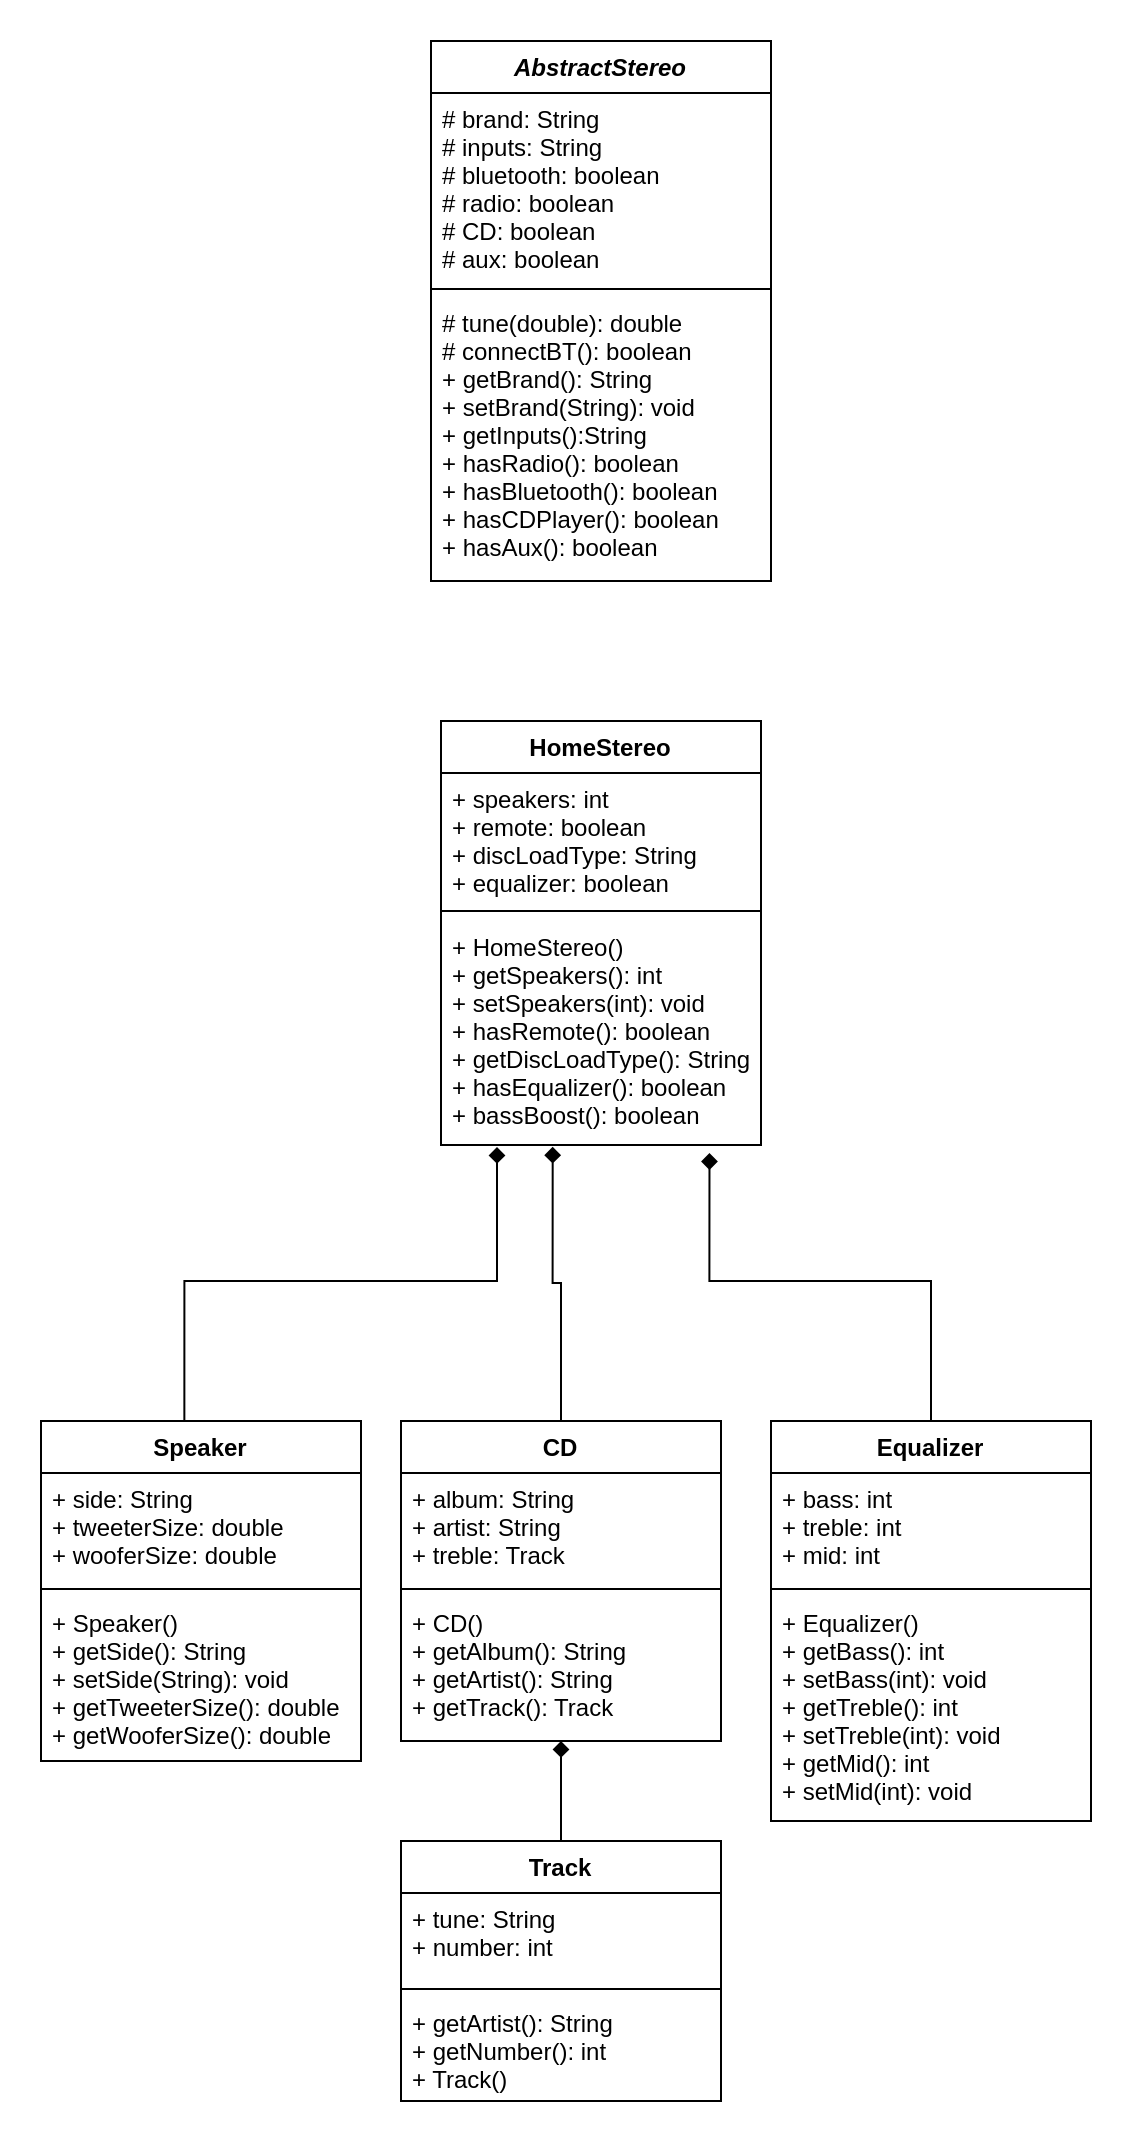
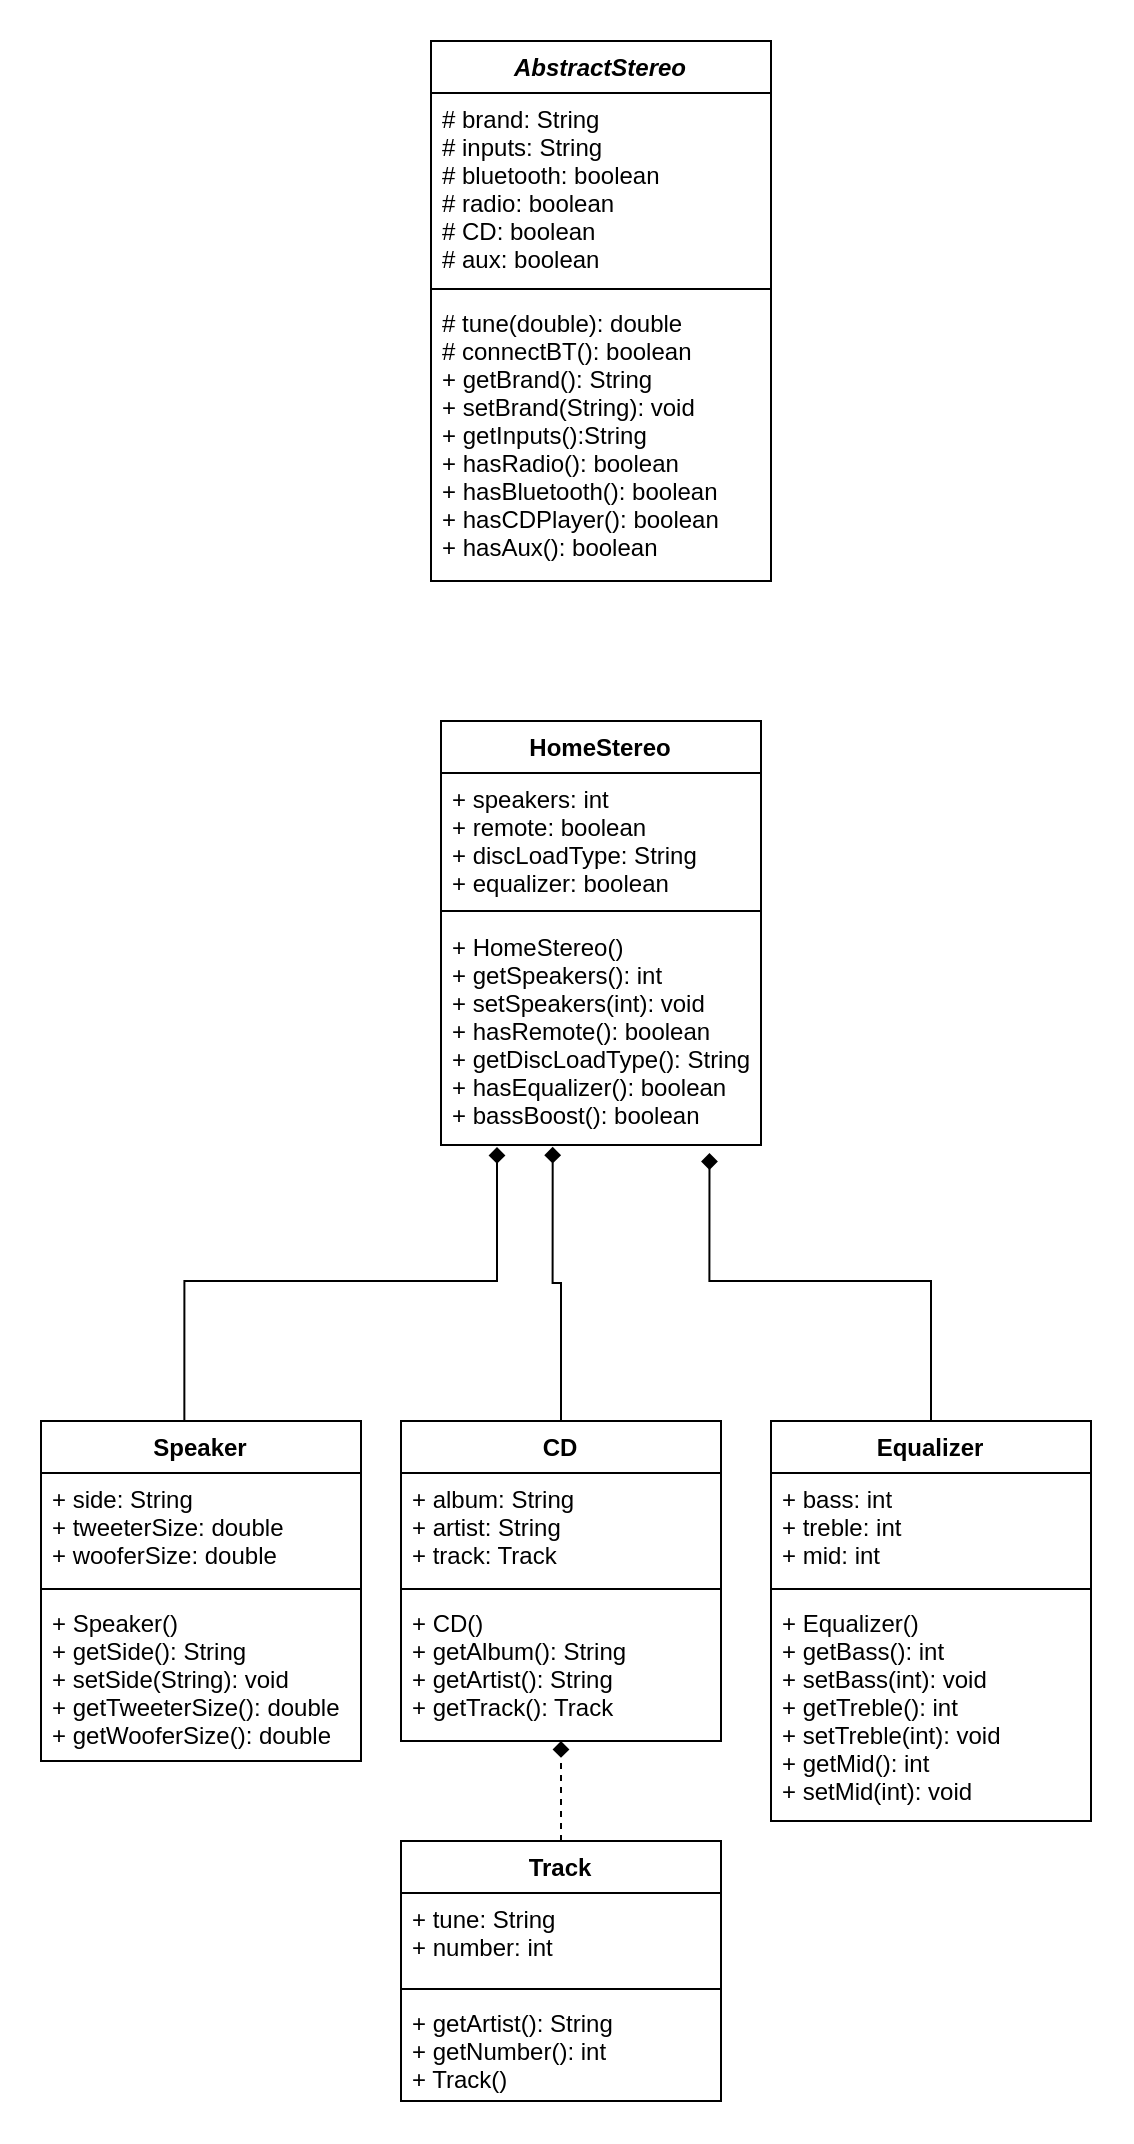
node "+ album: String + artist: String + treble: Track": label "+ album: String + artist: String + treble: Track" -> "+ album: String + artist: String + track: Track"
edge "Track" -> "CD": style solid -> dashed
